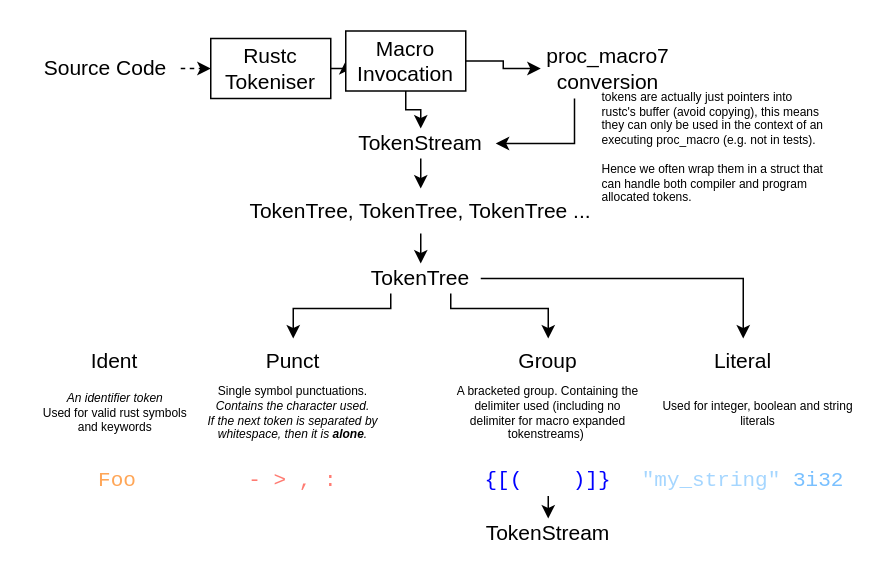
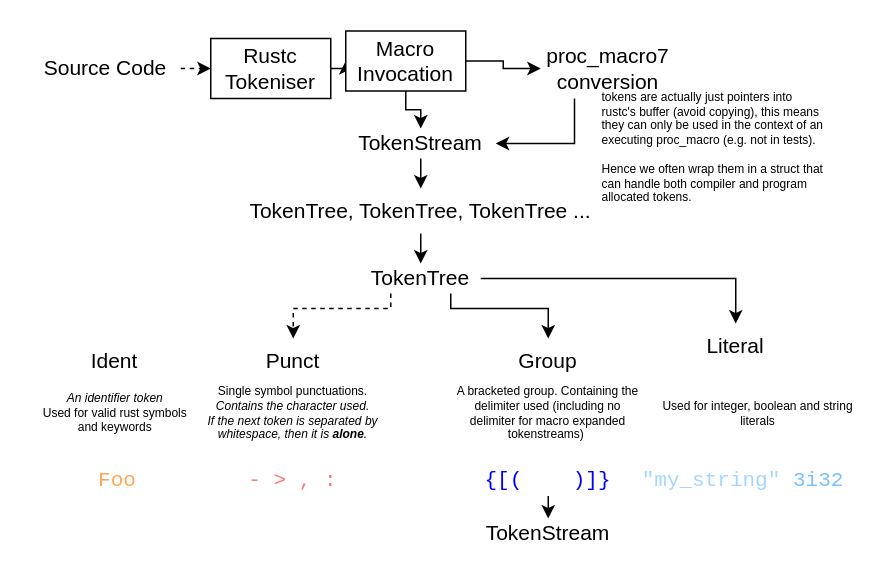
edge "TokenTree" -> "Punct": style solid -> dashed
node "Literal": moved (743, 361) -> (736, 346)
